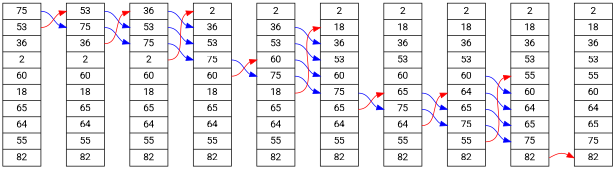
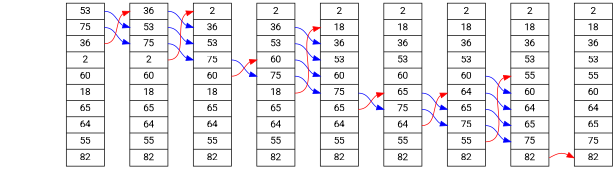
node "75": removed
